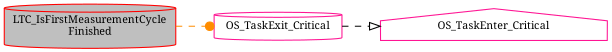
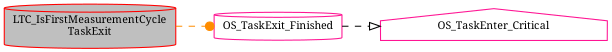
node "LTC_IsFirstMeasurementCycle Finished": label "LTC_IsFirstMeasurementCycle Finished" -> "LTC_IsFirstMeasurementCycle TaskExit"
node "OS_TaskExit_Critical": label "OS_TaskExit_Critical" -> "OS_TaskExit_Finished"
